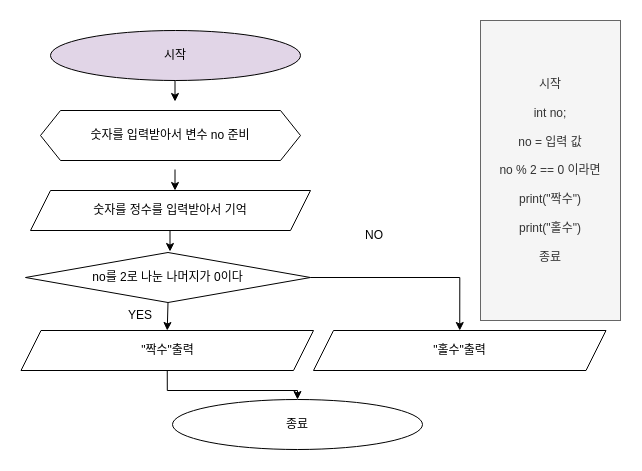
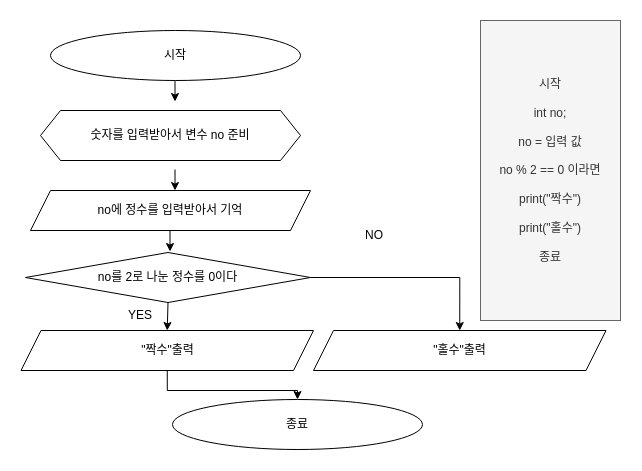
node "시작": fillcolor #e1d5e7 -> #ffffff
node "숫자를 정수를 입력받아서 기억": label "숫자를 정수를 입력받아서 기억" -> "no에 정수를 입력받아서 기억"
node "no를 2로 나눈 나머지가 0이다": label "no를 2로 나눈 나머지가 0이다" -> "no를 2로 나눈 정수를 0이다"
